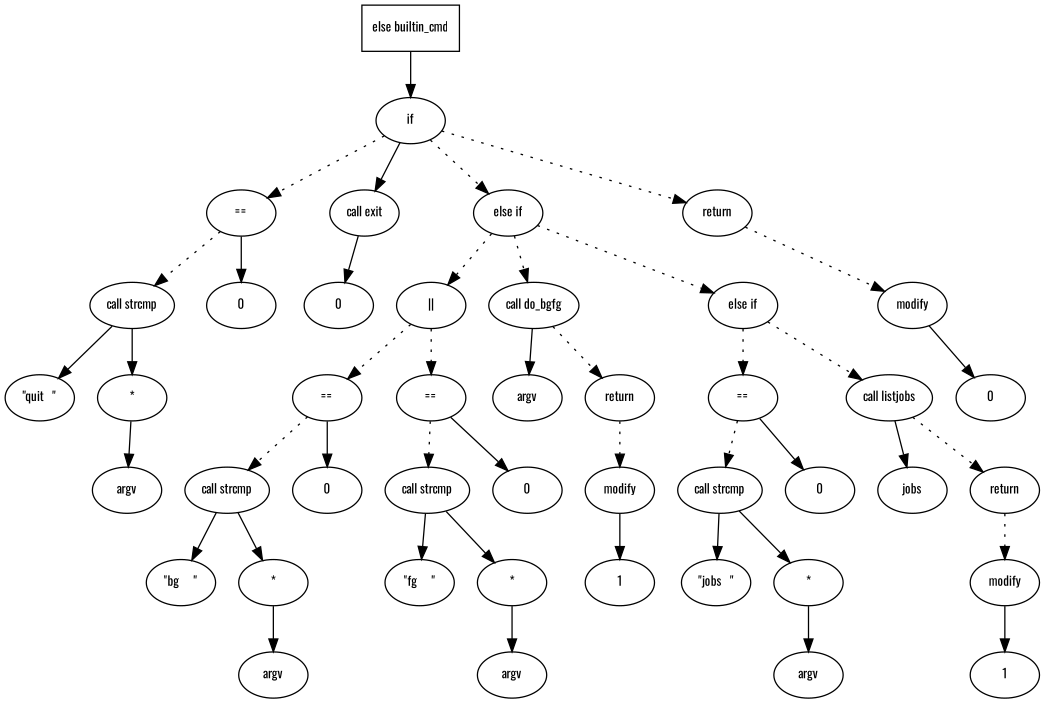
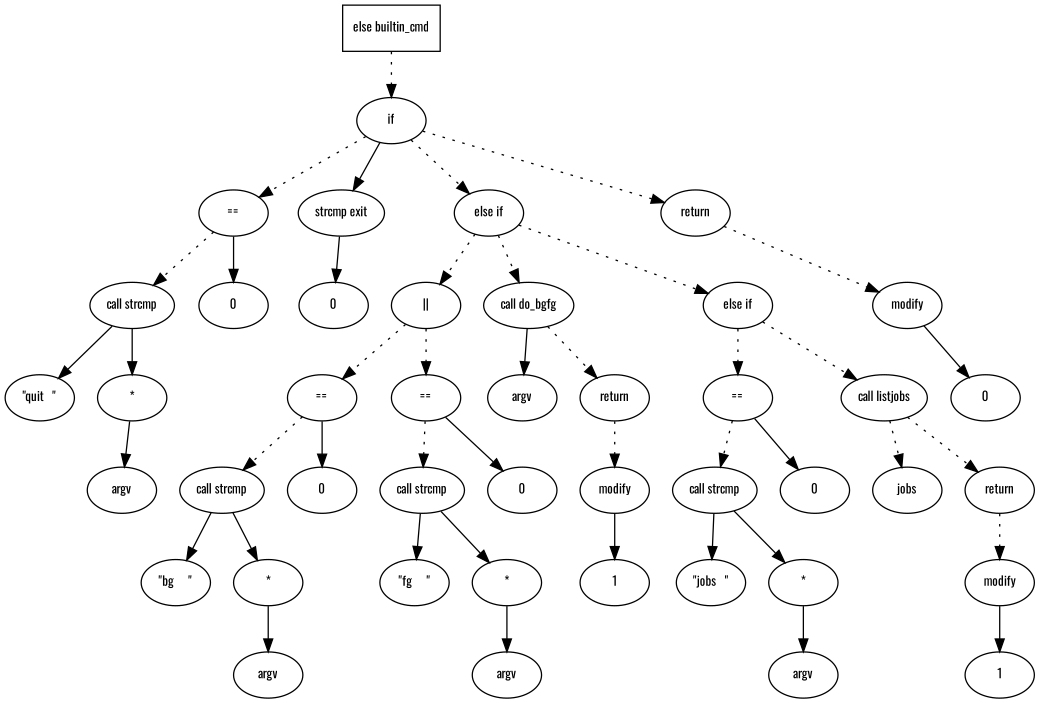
edge "else builtin_cmd" -> "if": style solid -> dotted
node "call exit": label "call exit" -> "strcmp exit"
edge "call listjobs" -> "jobs": style solid -> dotted
